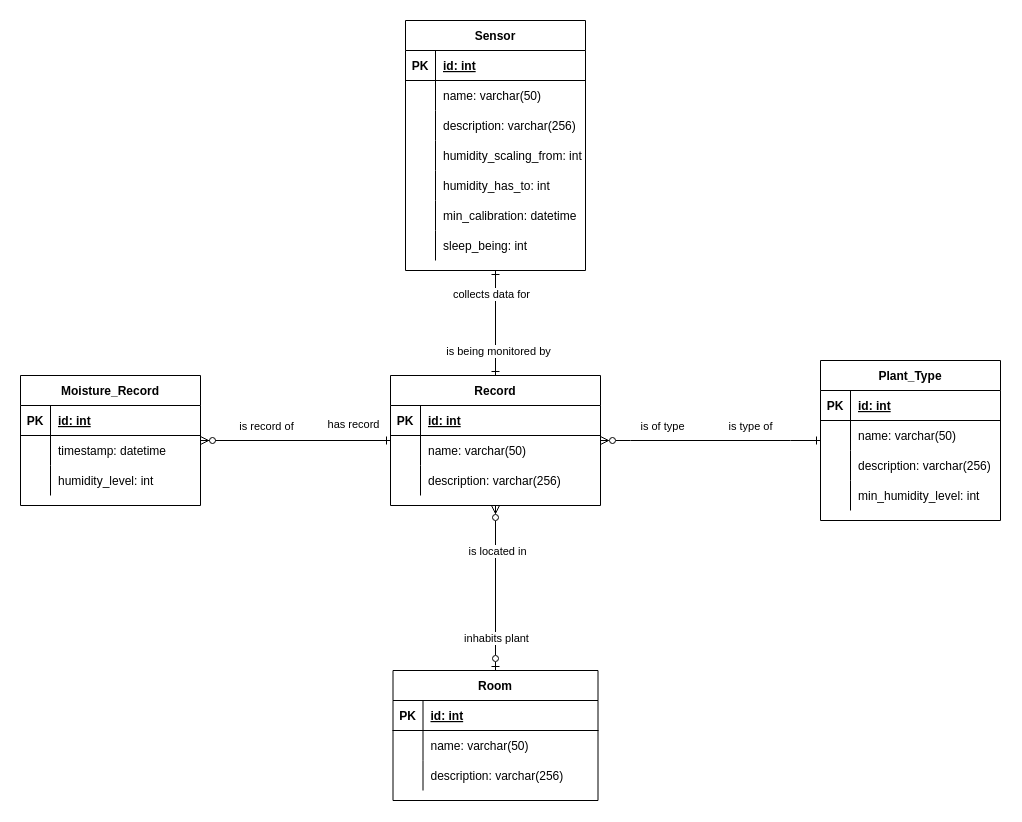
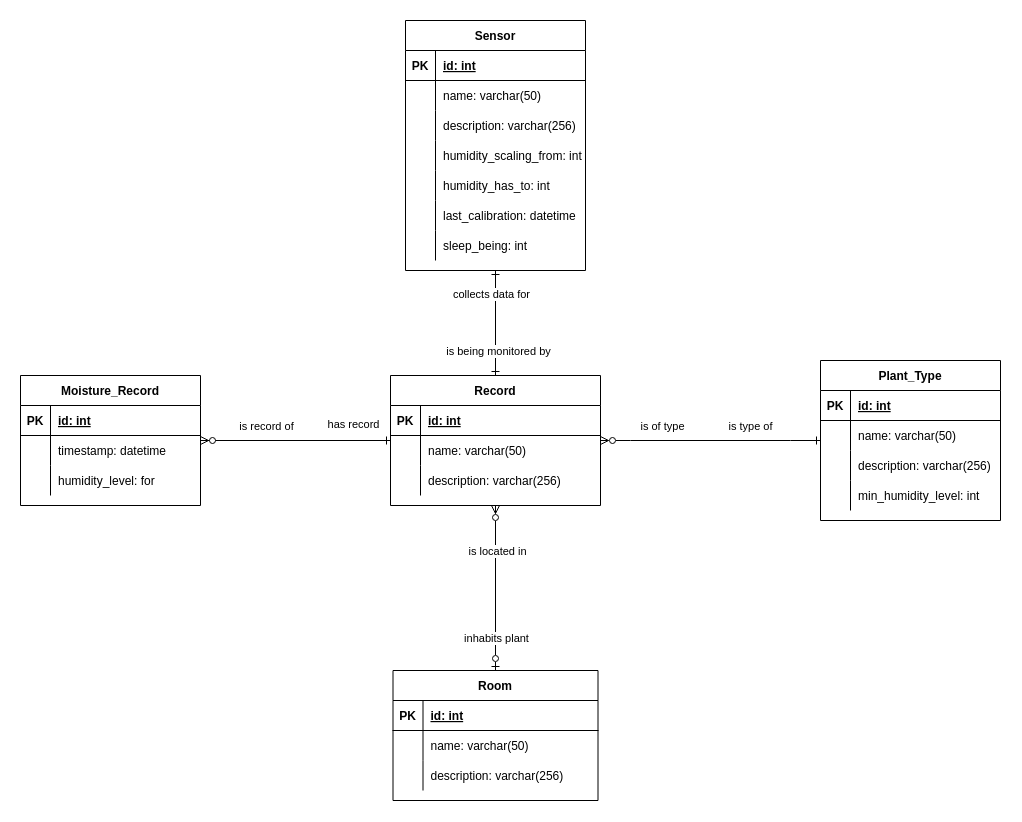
node "min_calibration: datetime": label "min_calibration: datetime" -> "last_calibration: datetime"
node "humidity_level: int": label "humidity_level: int" -> "humidity_level: for"
